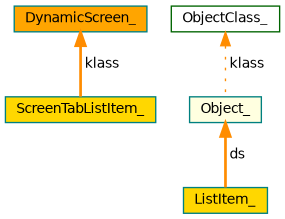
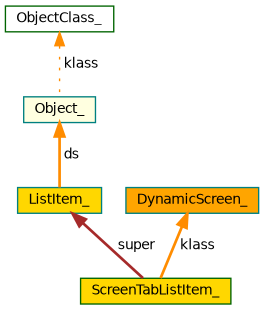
node "ScreenTabListItem_": color teal -> darkgreen
edge "ScreenTabListItem_" -> "ListItem_": added, label "super"
